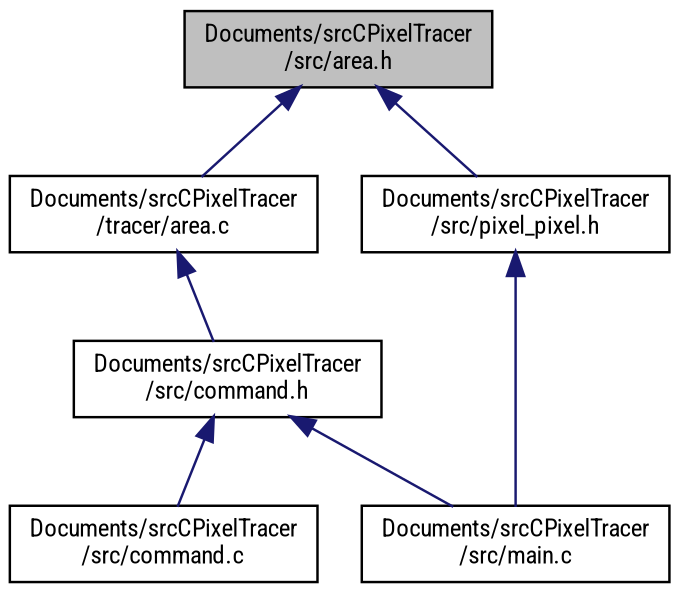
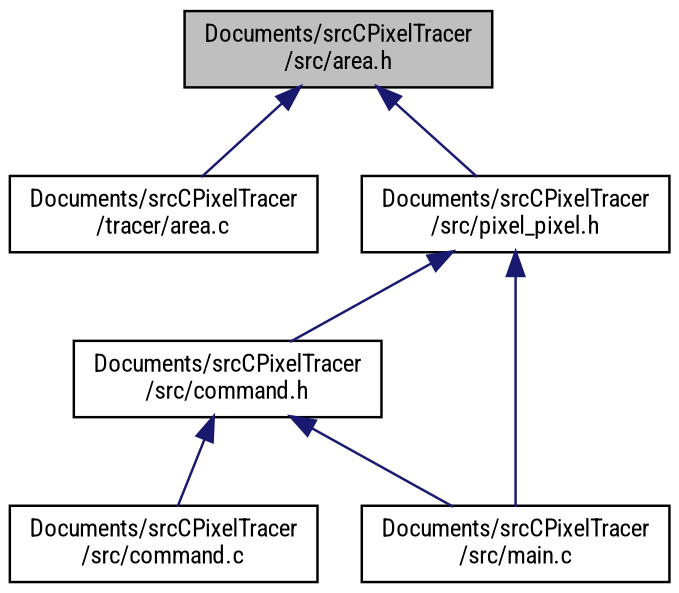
edge "Documents/srcCPixelTracer /src/command.h" -> "Documents/srcCPixelTracer /tracer/area.c": now "Documents/srcCPixelTracer /src/command.h" -> "Documents/srcCPixelTracer /src/pixel_pixel.h"
